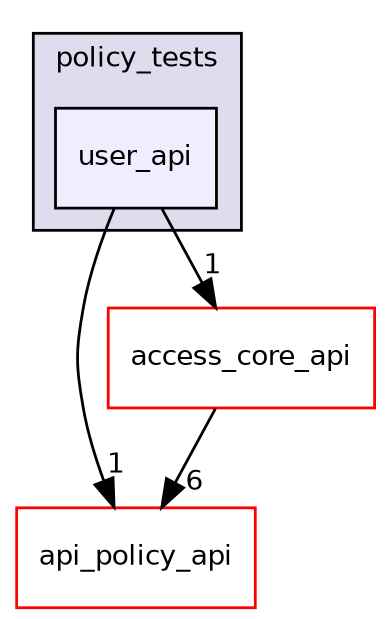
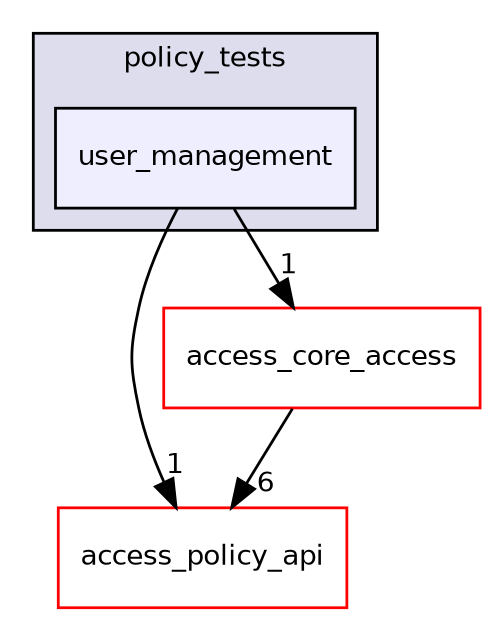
node "user_api": label "user_api" -> "user_management"
node "access_core_api": label "access_core_api" -> "access_core_access"
node "api_policy_api": label "api_policy_api" -> "access_policy_api"
